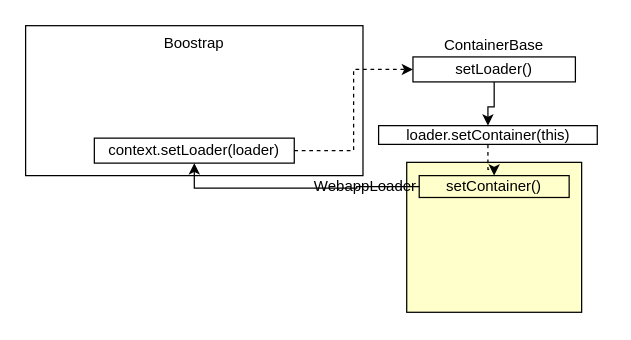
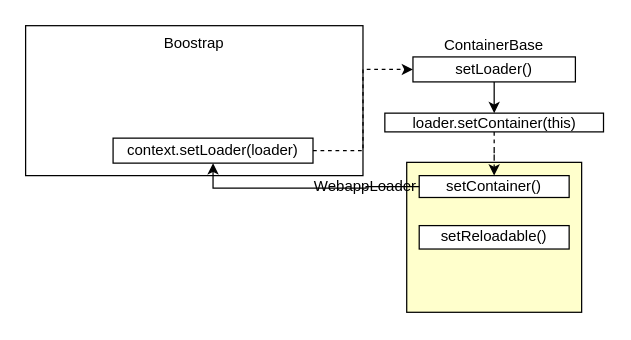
node "loader.setContainer(this)": moved (488, 135) -> (494, 123)
node "context.setLoader(loader)": moved (194, 151) -> (213, 151)
node "WebappLoader": fillcolor #ffffcc -> #ffffff
node "setReloadable()": added
